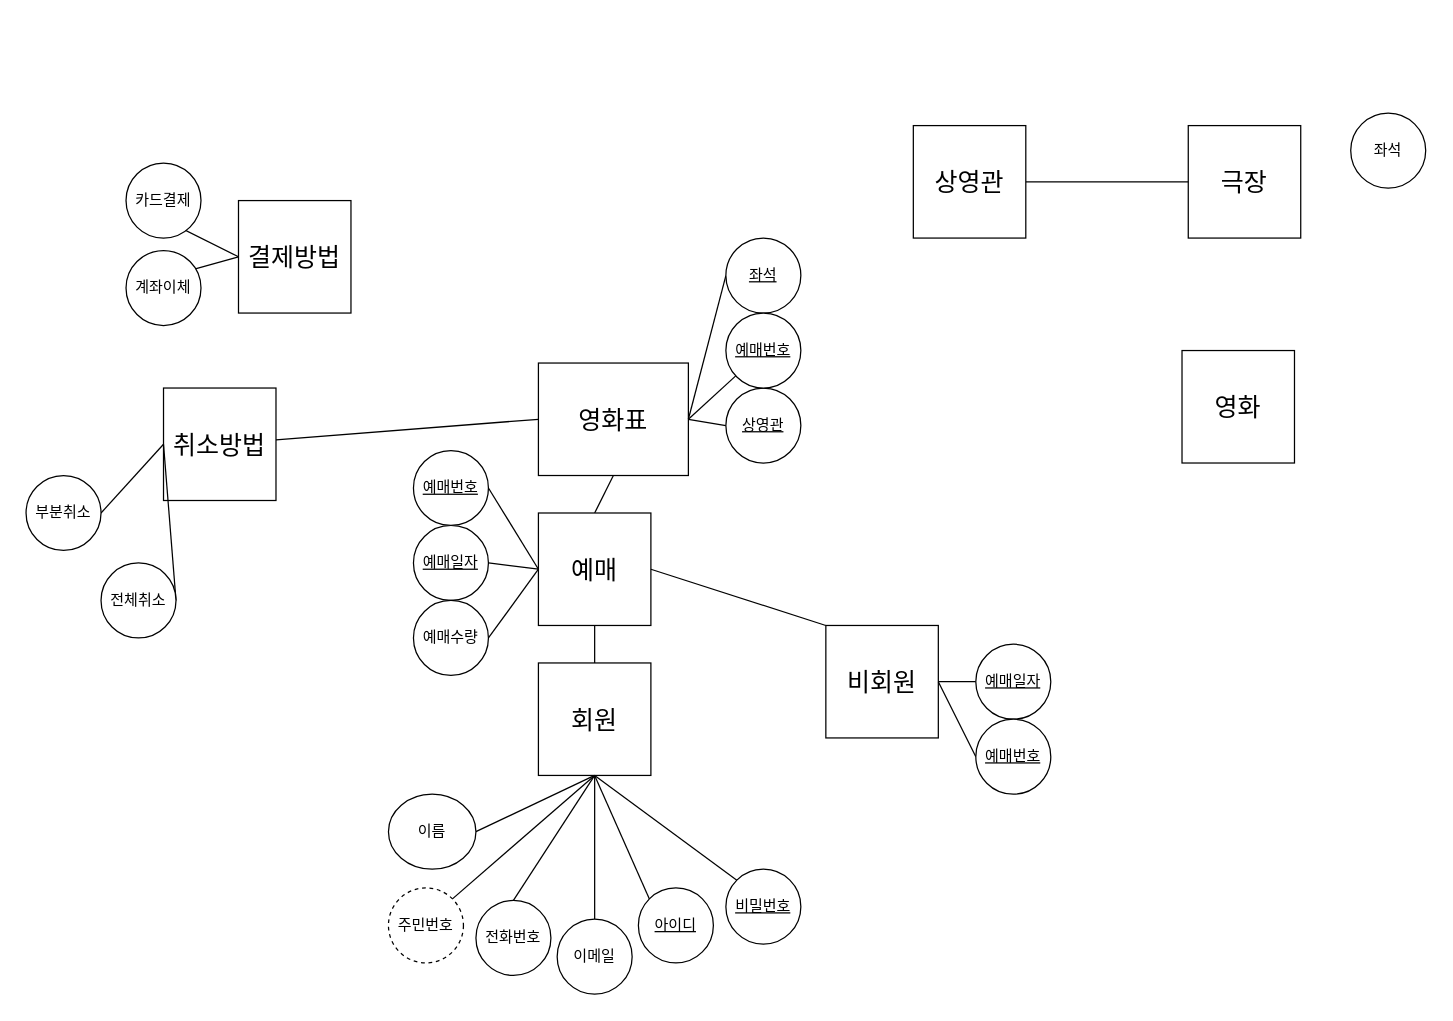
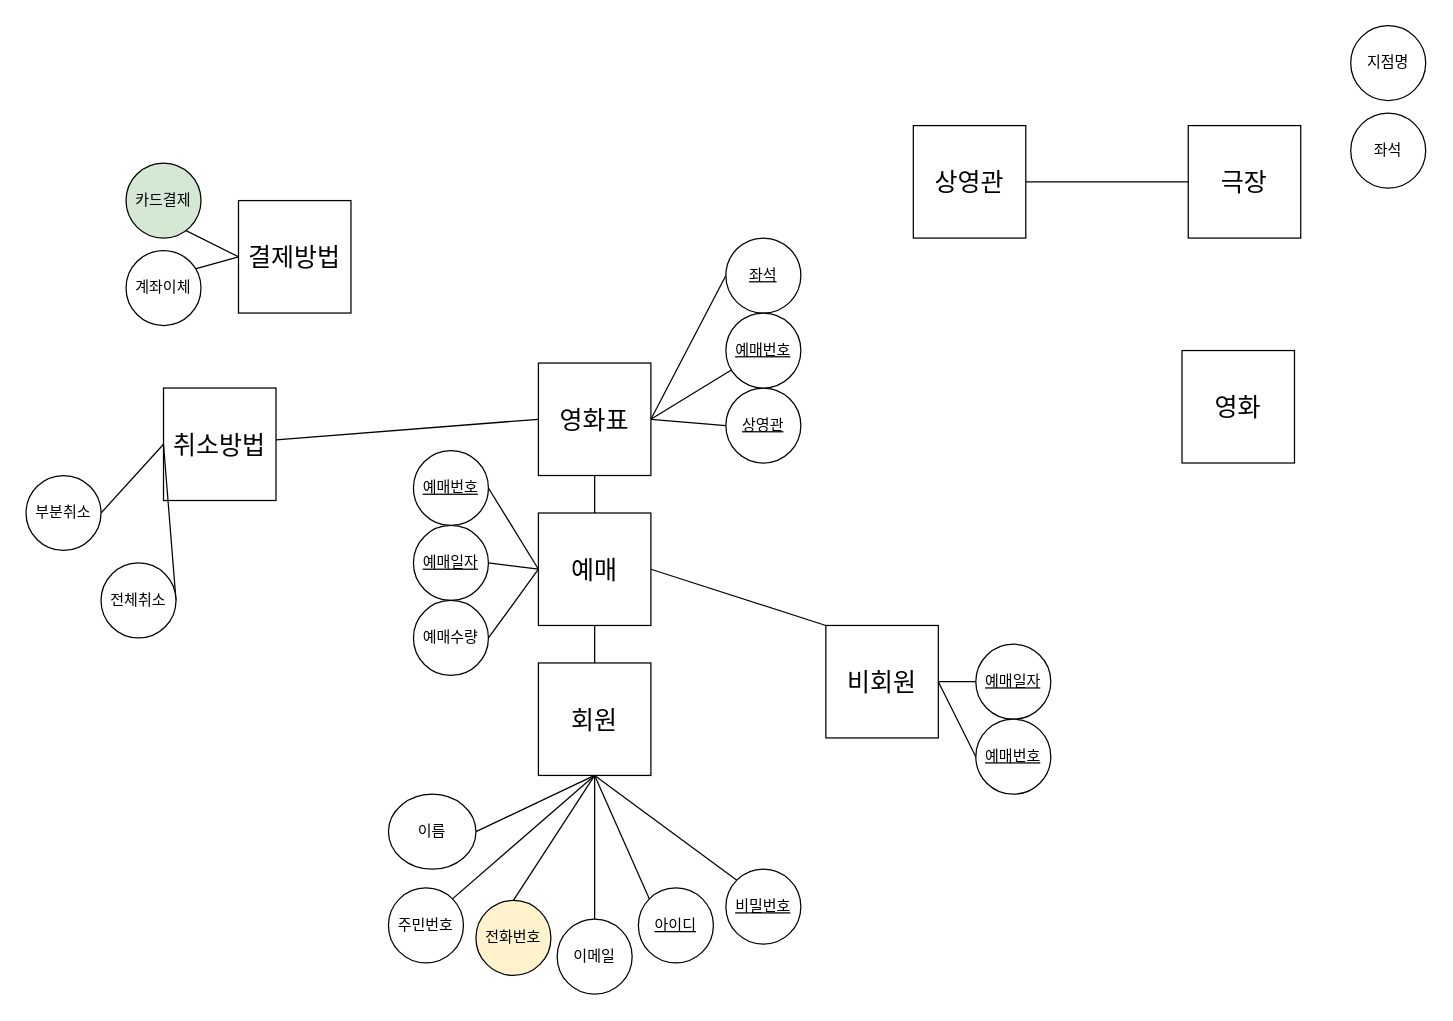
node "지점명": added
node "카드결제": fillcolor #ffffff -> #d5e8d4
node "영화표": size 150x113 -> 113x113
node "주민번호": style dashed -> solid
node "전화번호": fillcolor #ffffff -> #fff2cc
